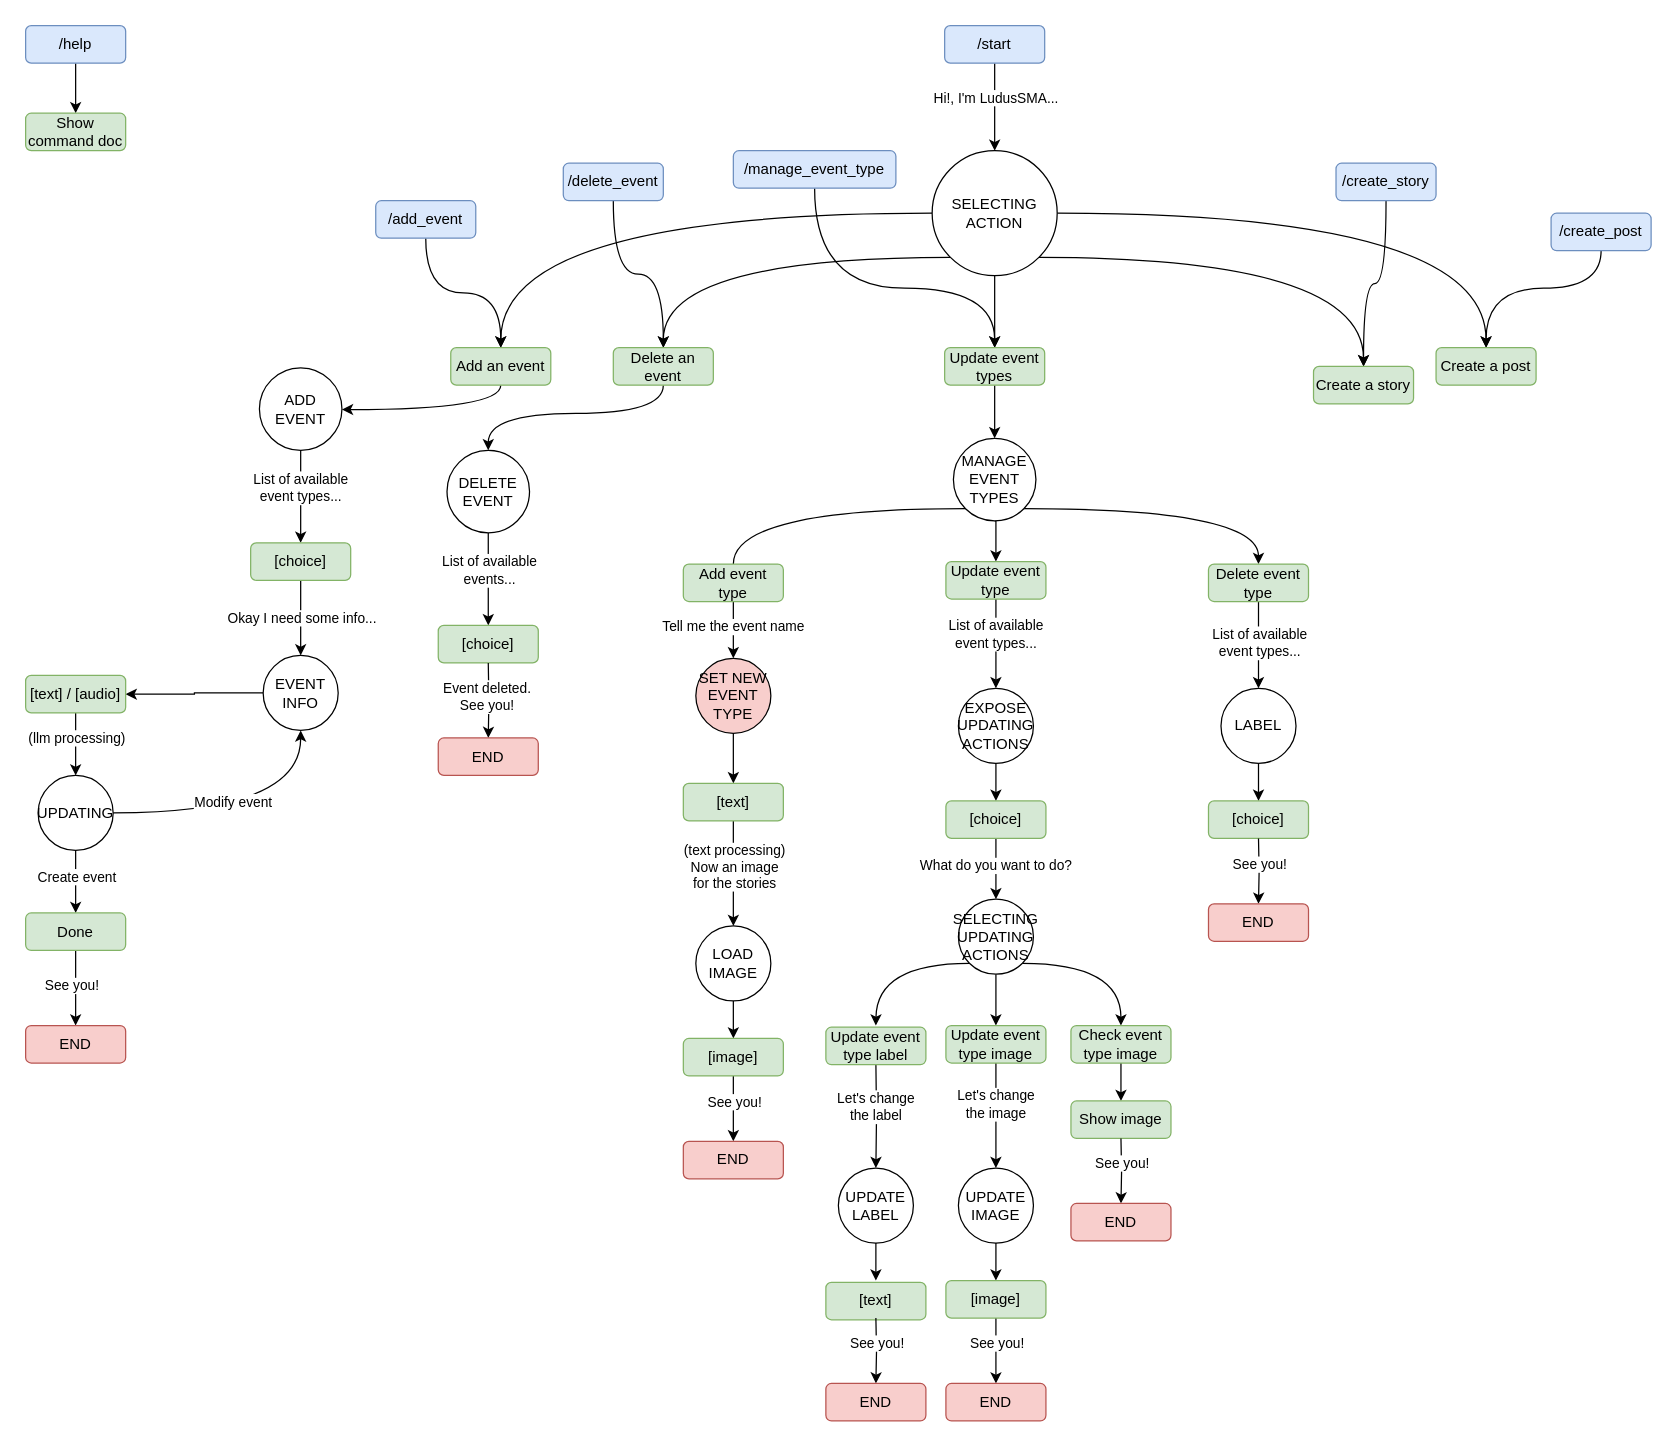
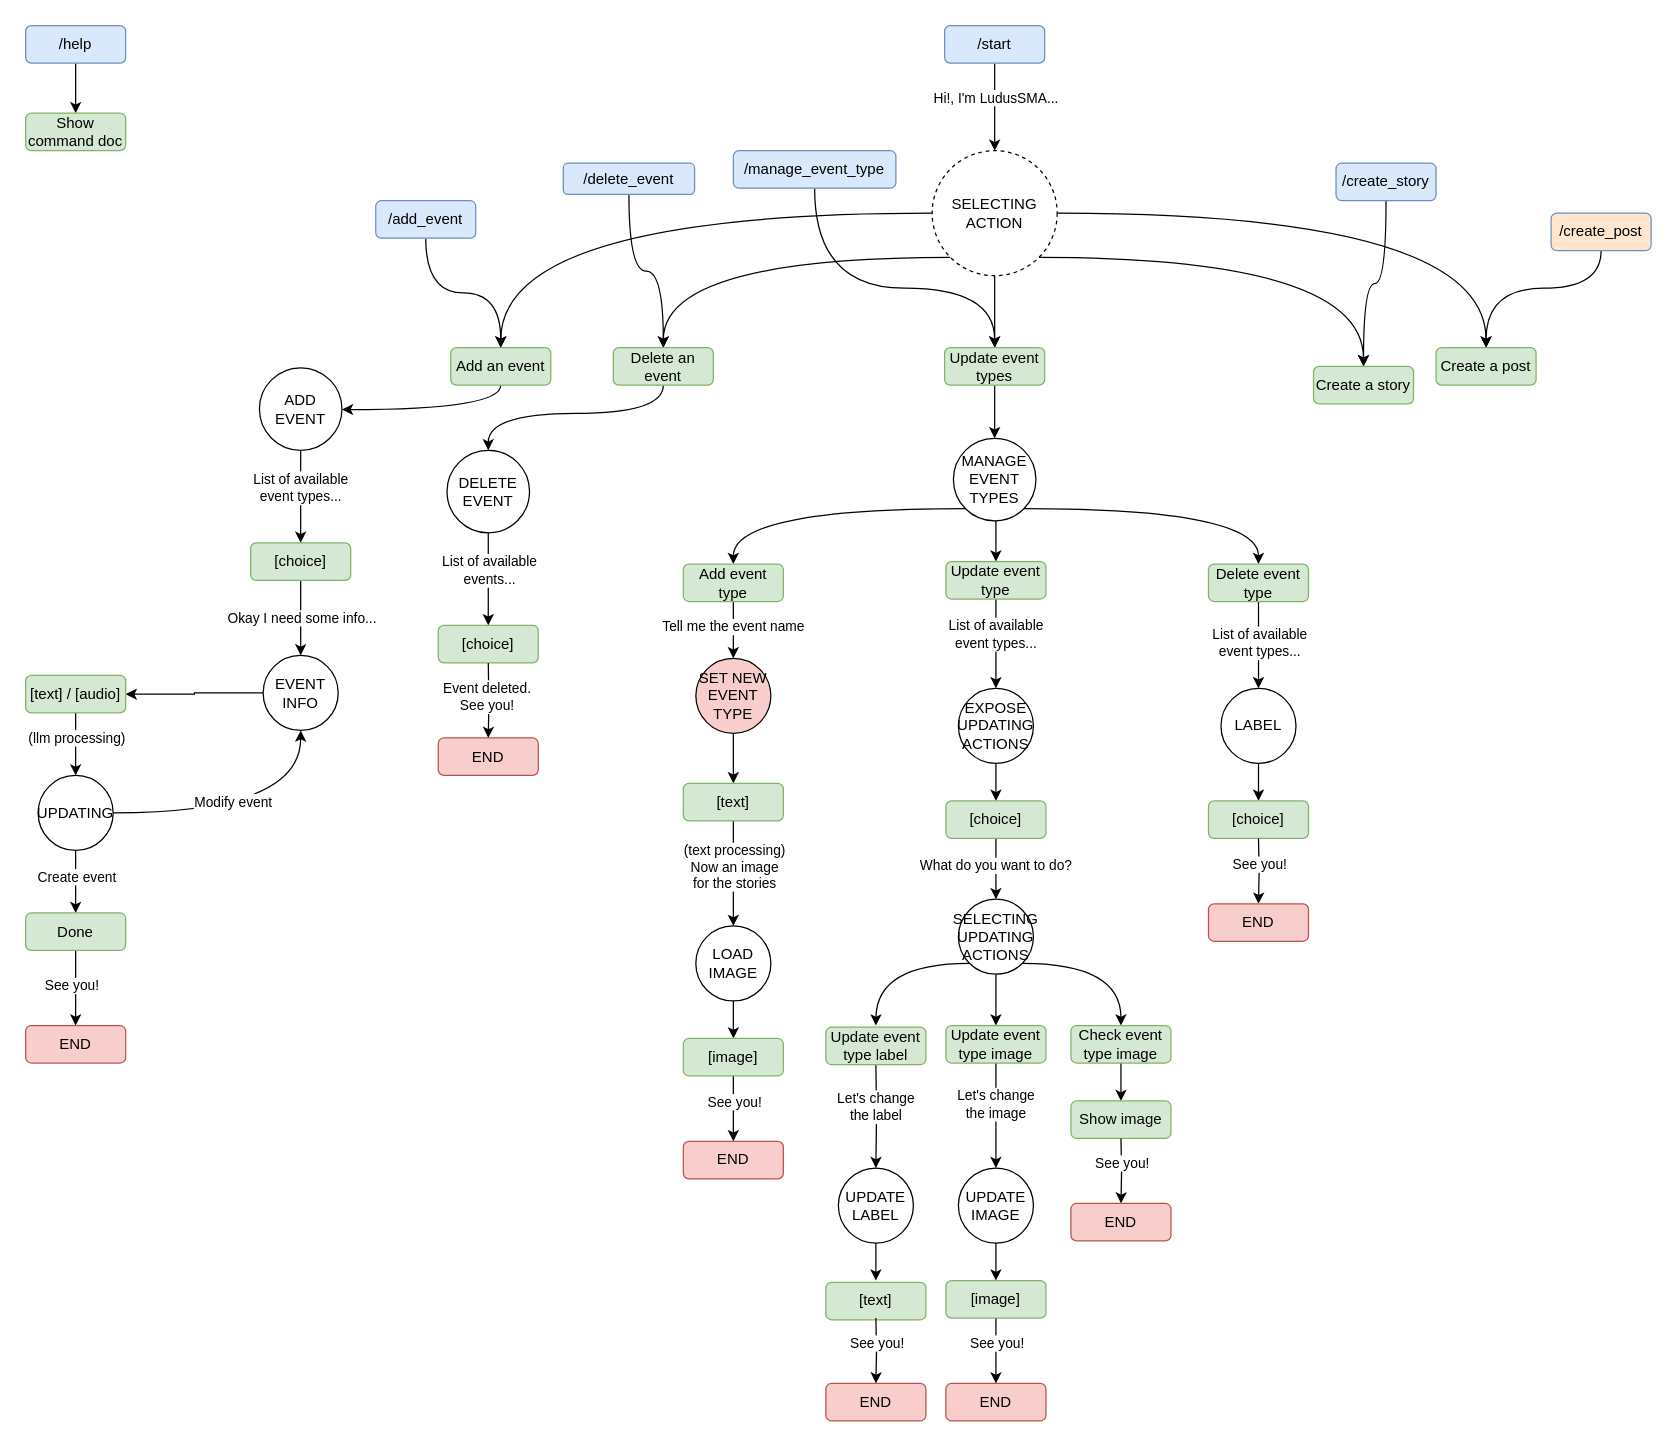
node "/delete_event": size 100x38 -> 131x31
node "SELECTING ACTION": style solid -> dashed
node "/create_post": fillcolor #dae8fc -> #ffe6cc
edge "MANAGE EVENT TYPES" -- "Add event type": arrowhead none -> classic
